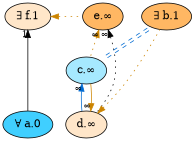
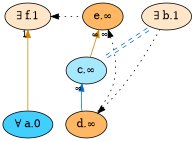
edge "e.∞" -> "∃ f.1": color #cc8400 -> black
node "∃ b.1": fillcolor #ffb763 -> #ffe6c9
edge "c.∞" -> "e.∞": style dotted -> solid
edge "∃ b.1" -> "d.∞": color #cc8400 -> black
edge "∀ a.0" -> "∃ f.1": color black -> #cc8400
edge "c.∞" -> "d.∞": removed
node "d.∞": fillcolor #ffe6c9 -> #ffb763
